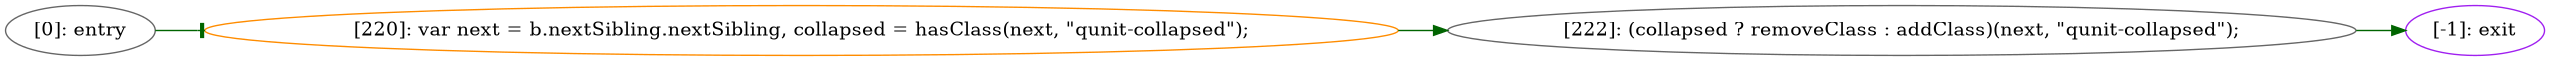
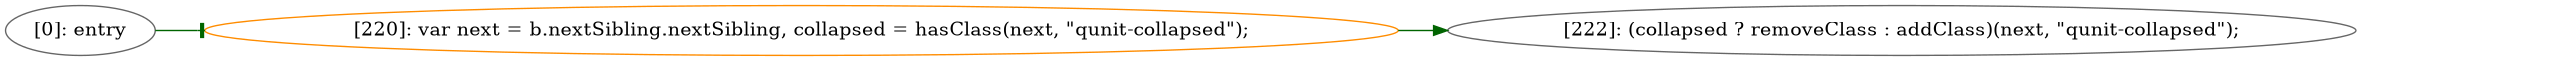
node "[-1]: exit": removed
